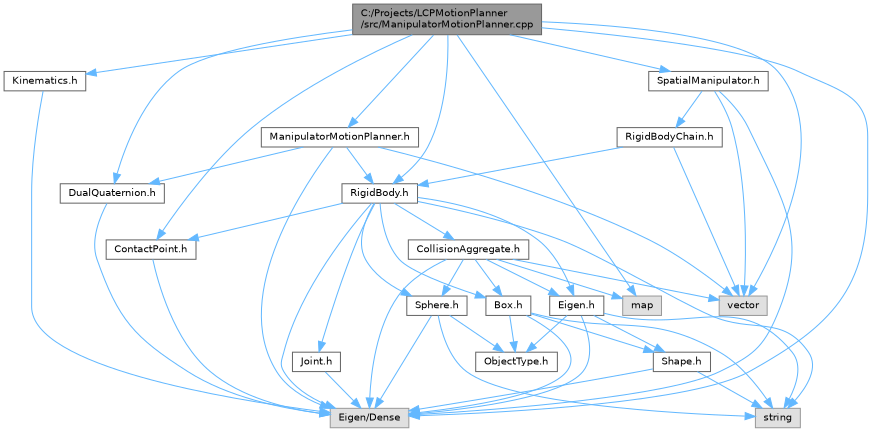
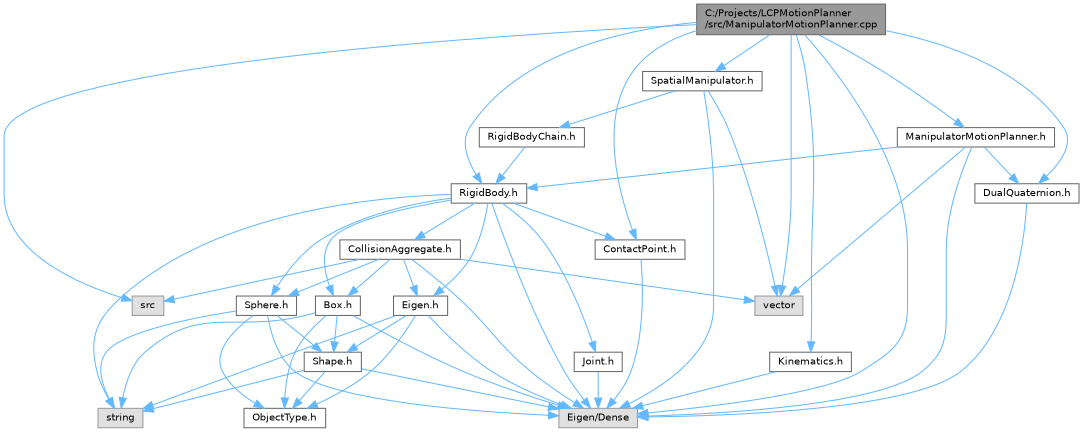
edge "RigidBodyChain.h" -> "vector": removed
node "map": label "map" -> "src"
edge "Sphere.h" -> "Shape.h": added
edge "Shape.h" -> "ObjectType.h": added
